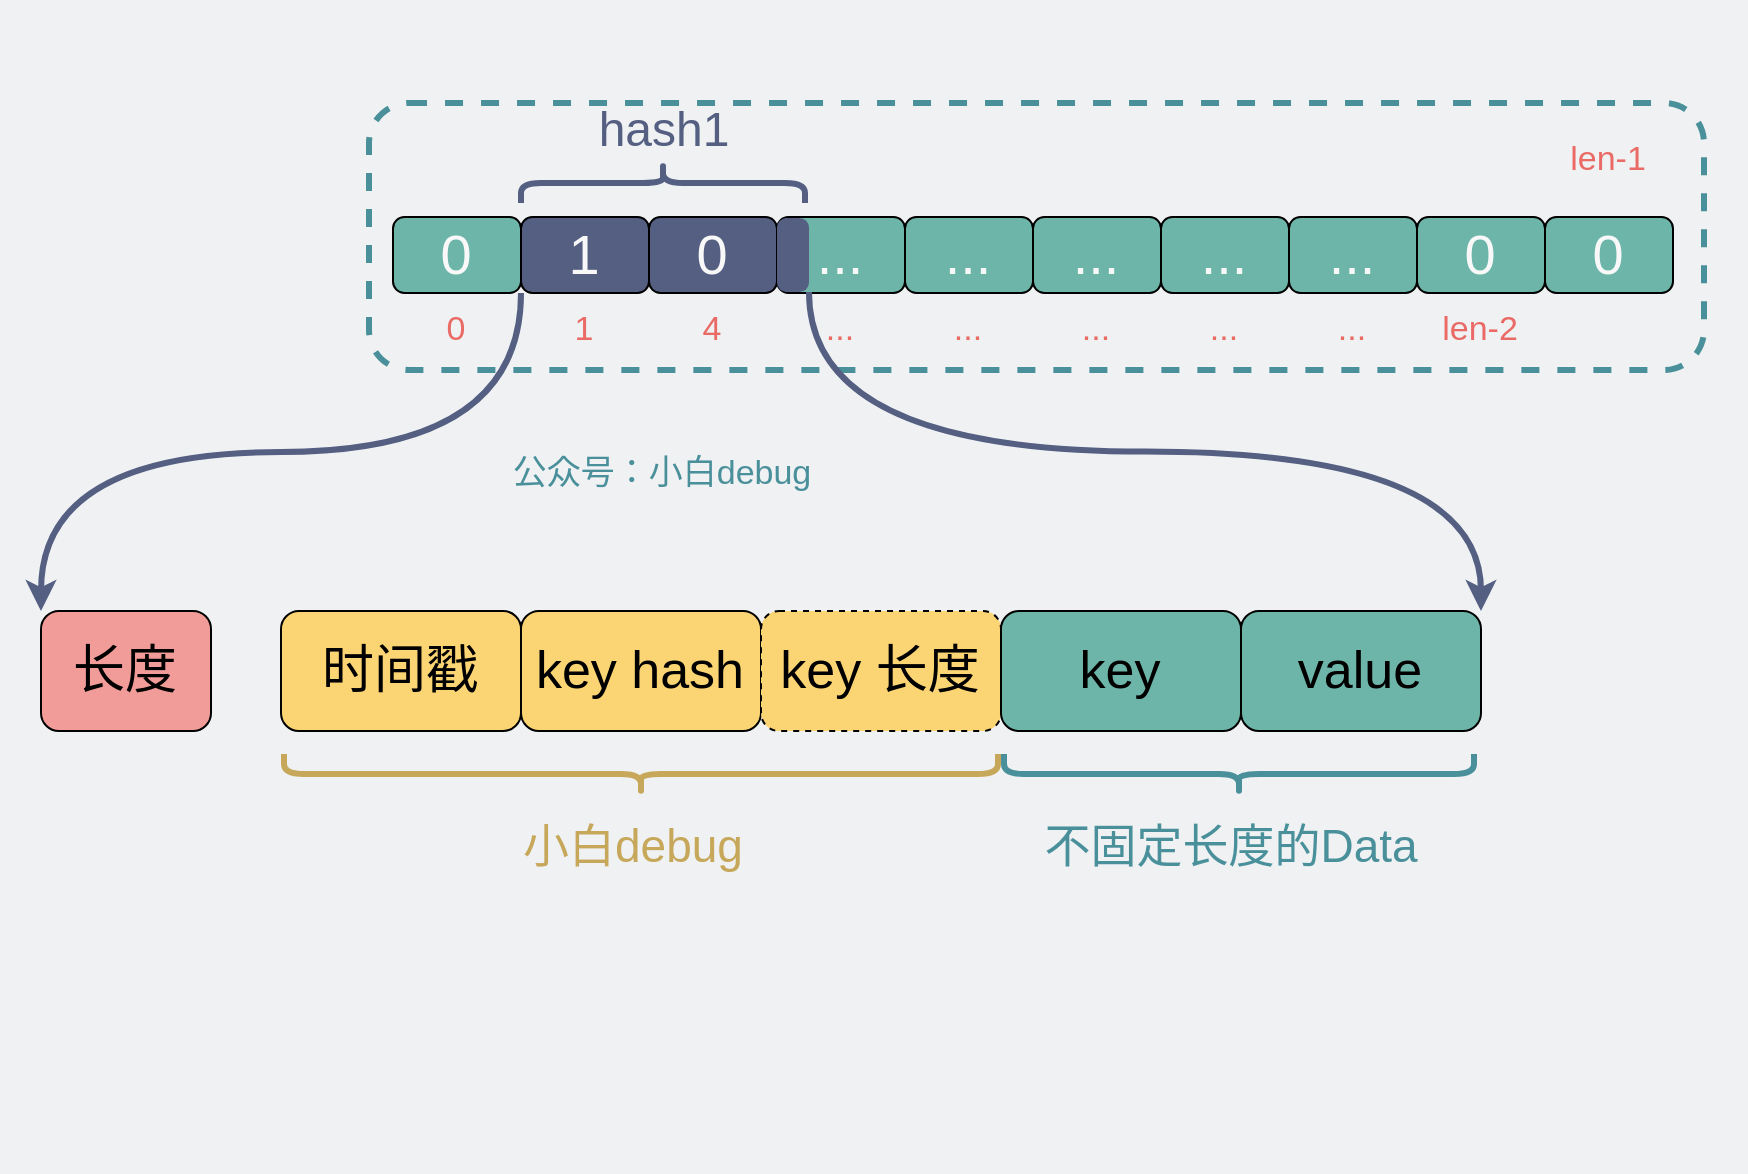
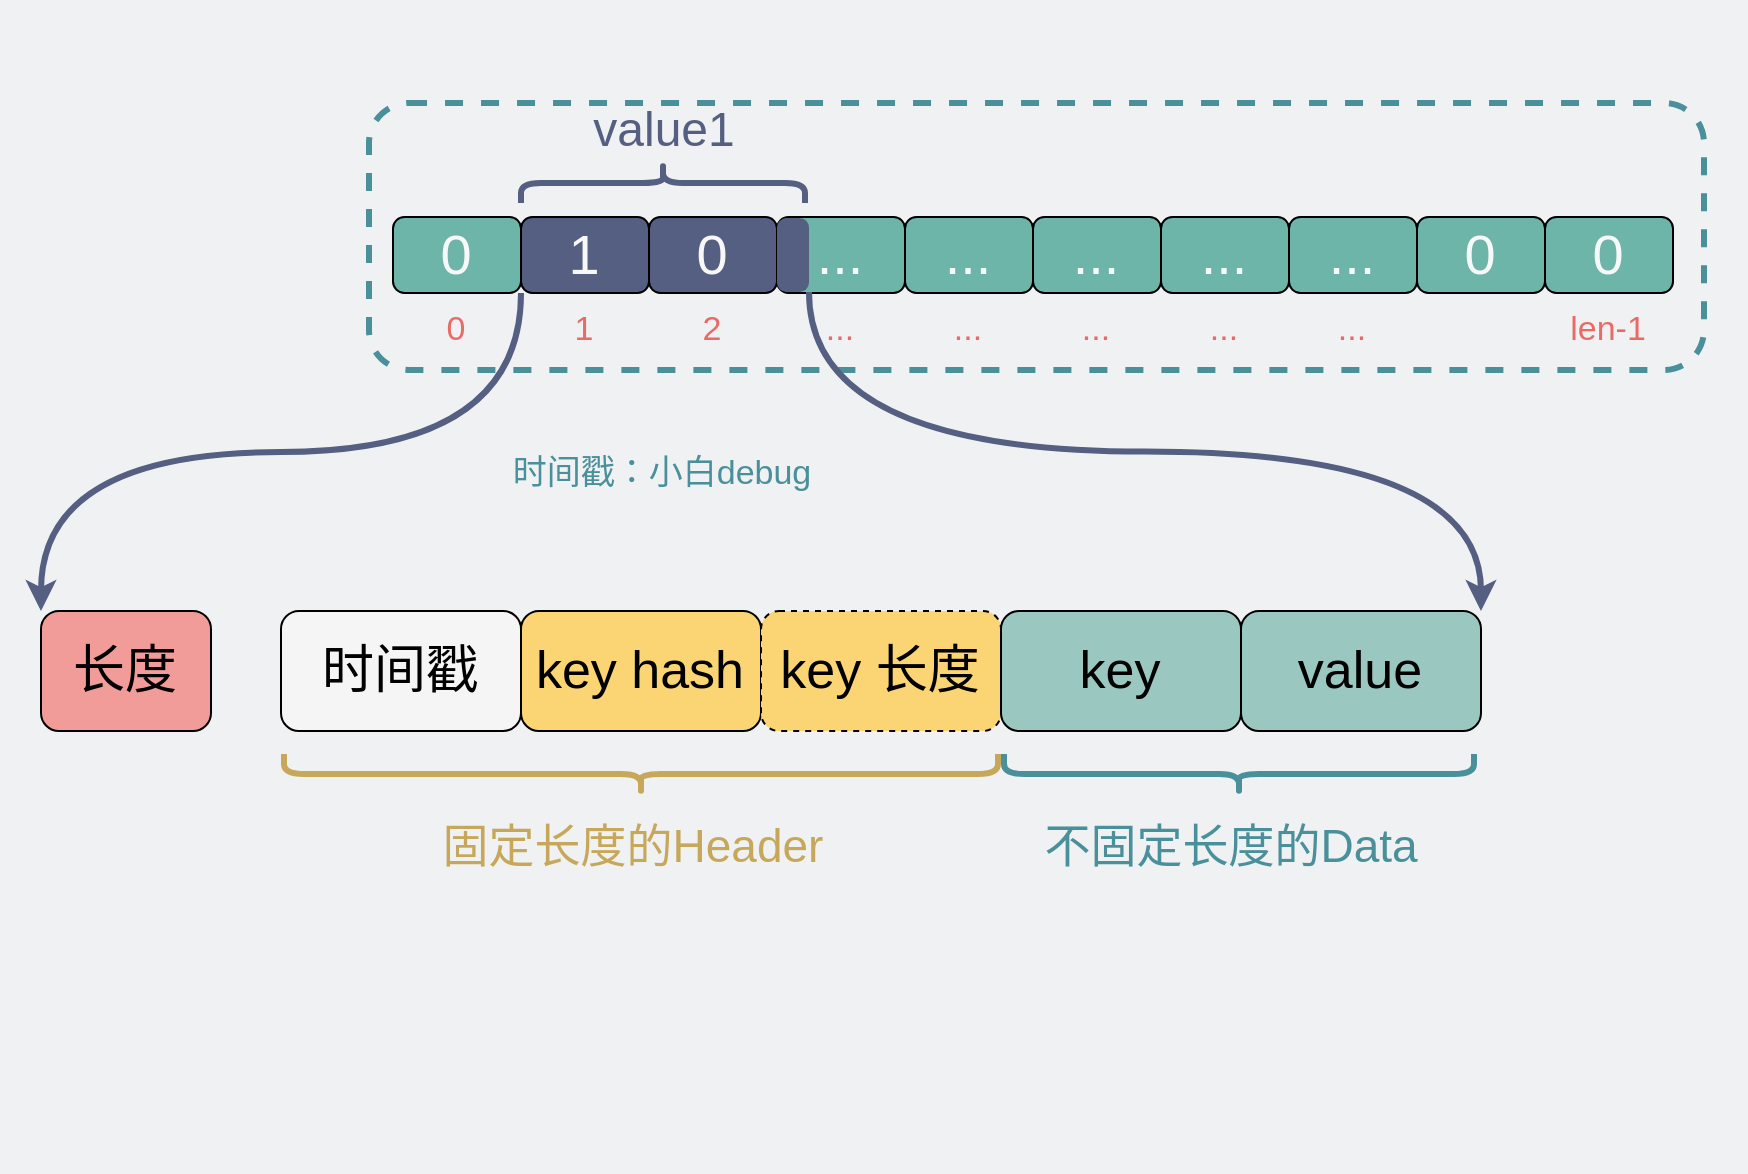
node "hash1": label "hash1" -> "value1"
node "len-1": moved (1609, 162) -> (1609, 332)
node "4": label "4" -> "2"
node "len-2": removed
node "公众号：小白debug": label "公众号：小白debug" -> "时间戳：小白debug"
node "时间戳": fillcolor #fbd473 -> #f5f5f5
node "key": fillcolor #6db5a8 -> #9ac7bf
node "value": fillcolor #6db5a8 -> #9ac7bf
node "小白debug": label "小白debug" -> "固定长度的Header"
